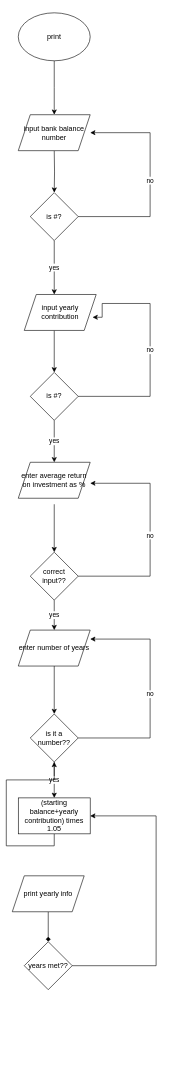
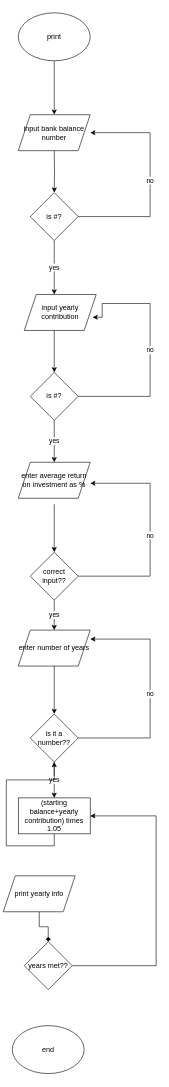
node "print yearly info": moved (48, 894) -> (39, 894)
node "end": added
